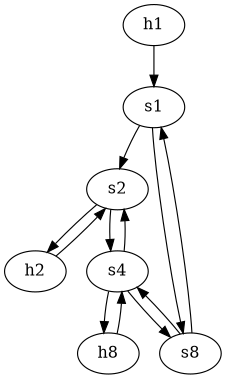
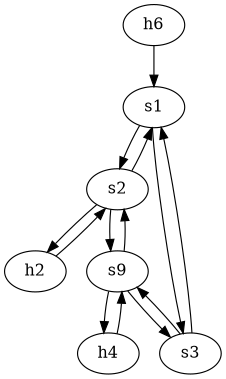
node "h1": label "h1" -> "h6"
edge "s2" -> "s1": added
node "s4": label "s4" -> "s9"
node "h8": label "h8" -> "h4"
node "s8": label "s8" -> "s3"
